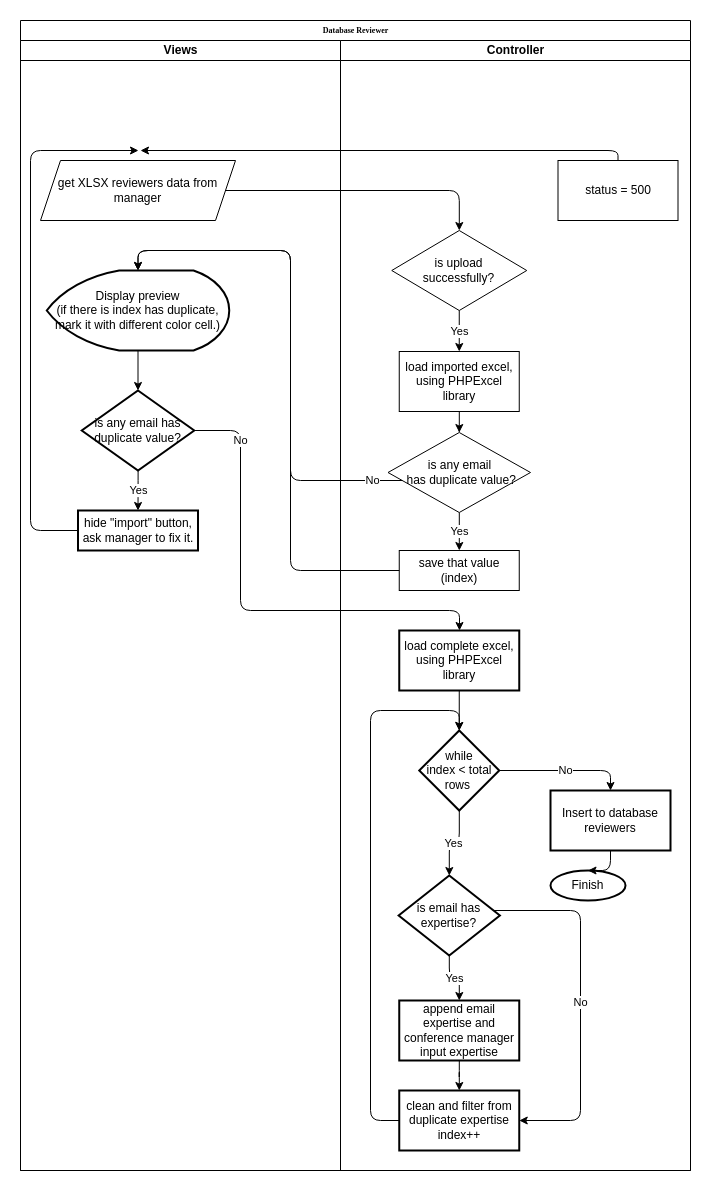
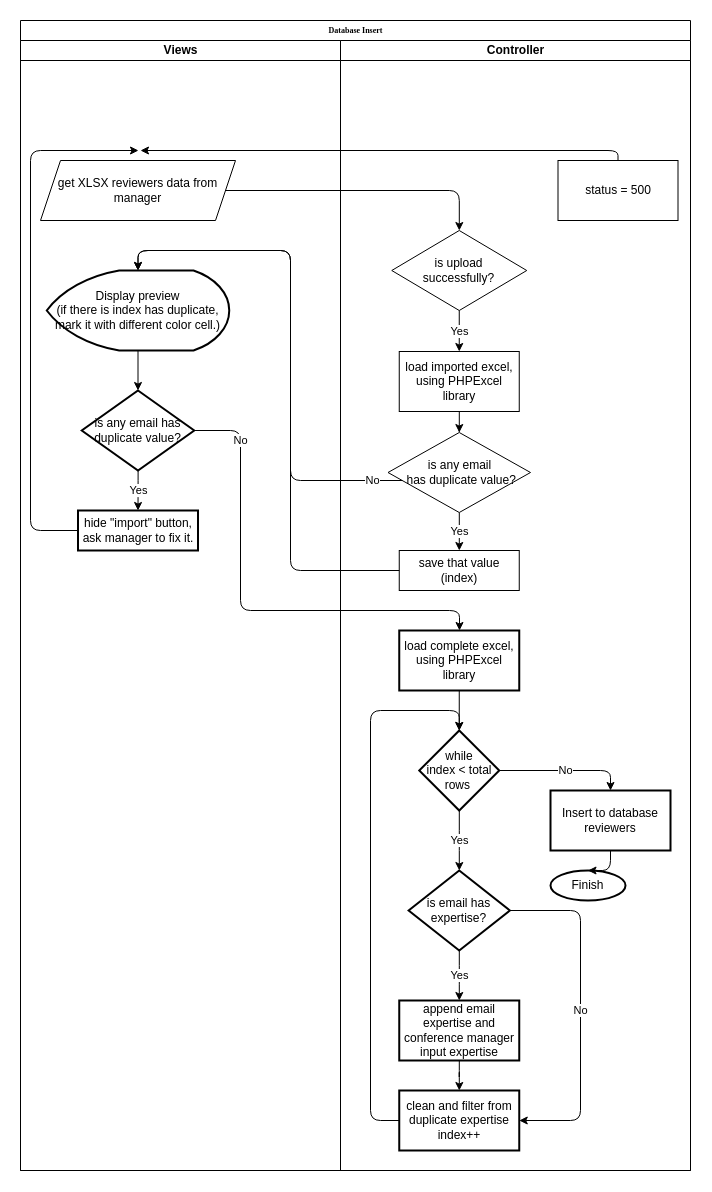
node "Database Reviewer": label "Database Reviewer" -> "Database Insert"
node "is email has expertise?": moved (449, 916) -> (459, 911)
